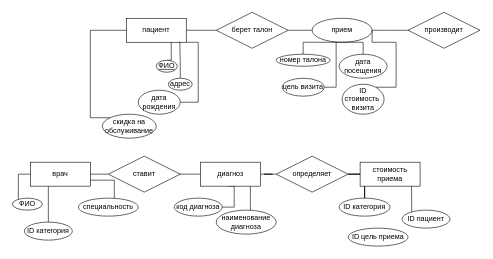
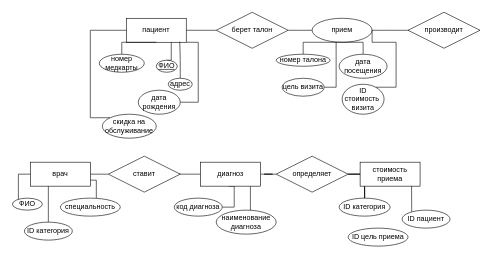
edge "пациент" -- "номер медкарты": added
node "номер медкарты": added
node "специальность": moved (108, 207) -> (90, 207)
